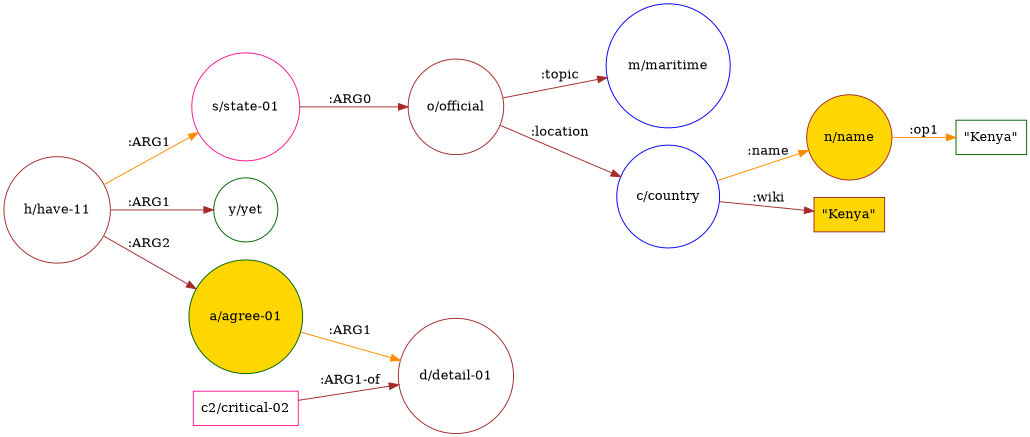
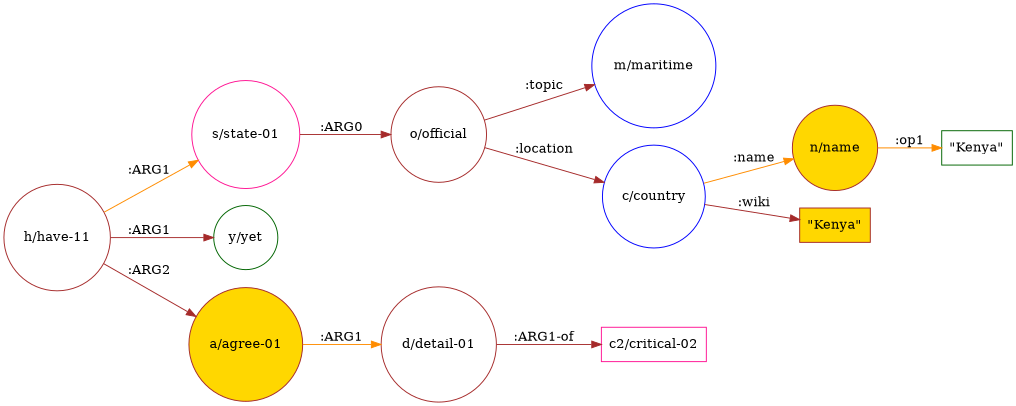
node "a/agree-01": color darkgreen -> brown
edge "c2/critical-02" -> "d/detail-01": reversed
